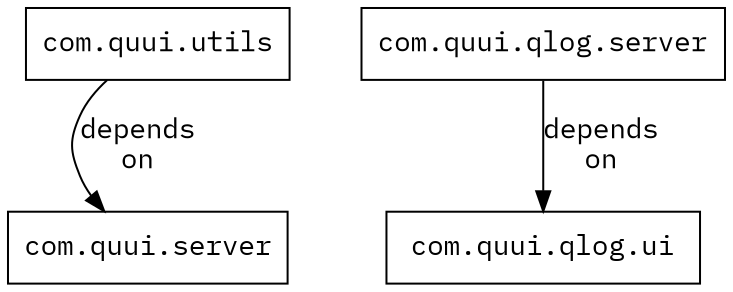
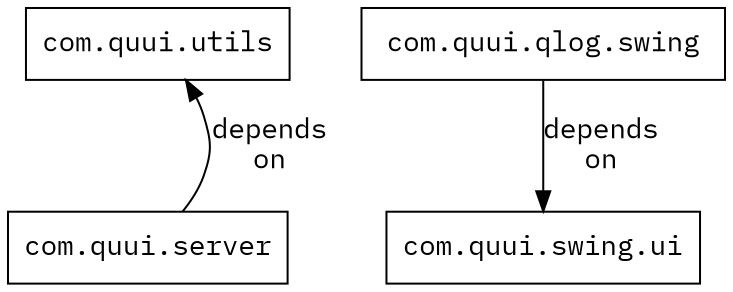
node "com.quui.qlog.server": label "com.quui.qlog.server" -> "com.quui.qlog.swing"
edge "com.quui.utils" -> "com.quui.server": reversed
node "com.quui.qlog.ui": label "com.quui.qlog.ui" -> "com.quui.swing.ui"
